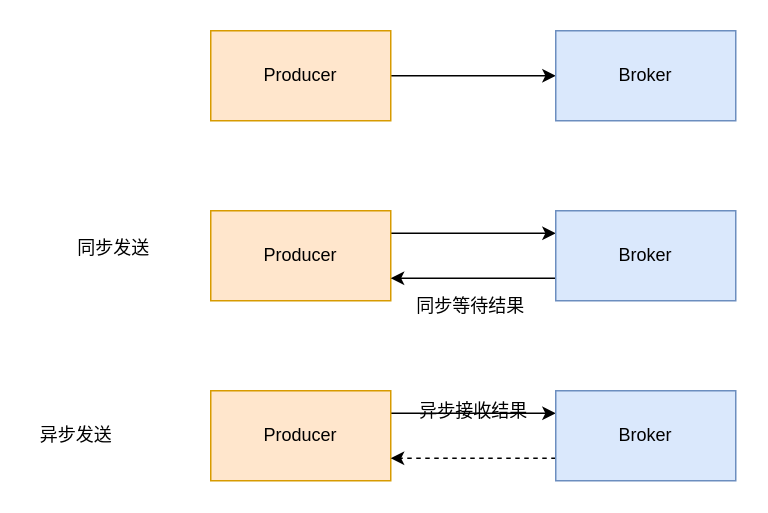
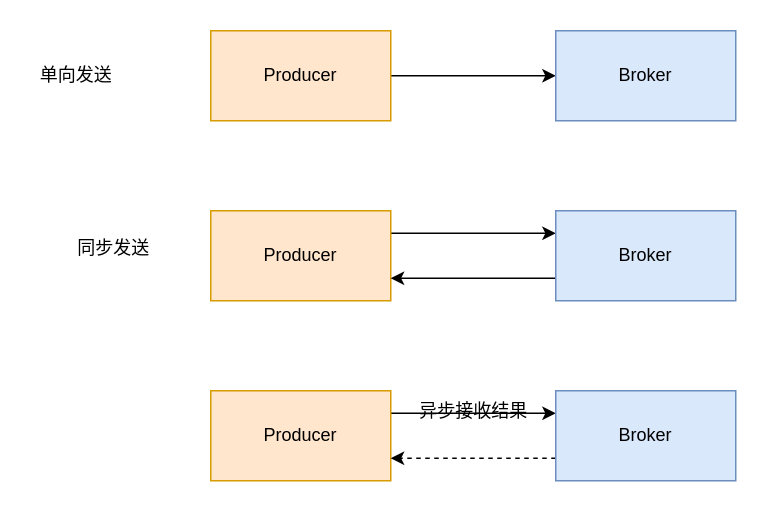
node "单向发送": added
node "同步等待结果": removed
node "异步发送": removed
